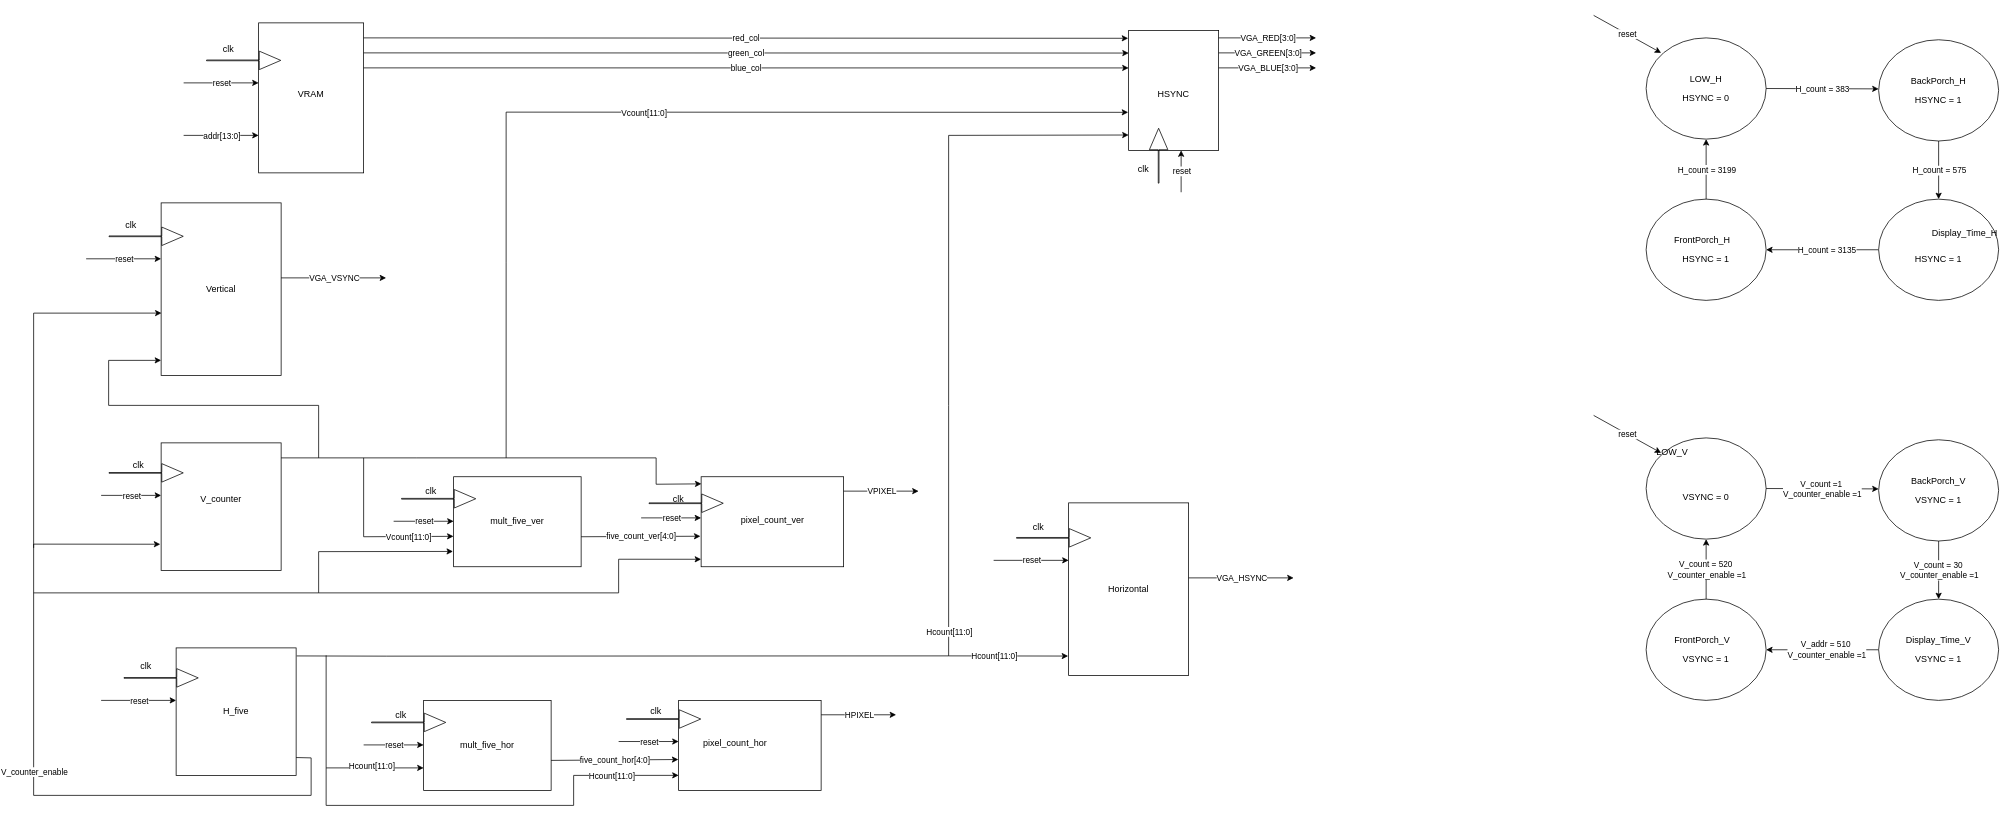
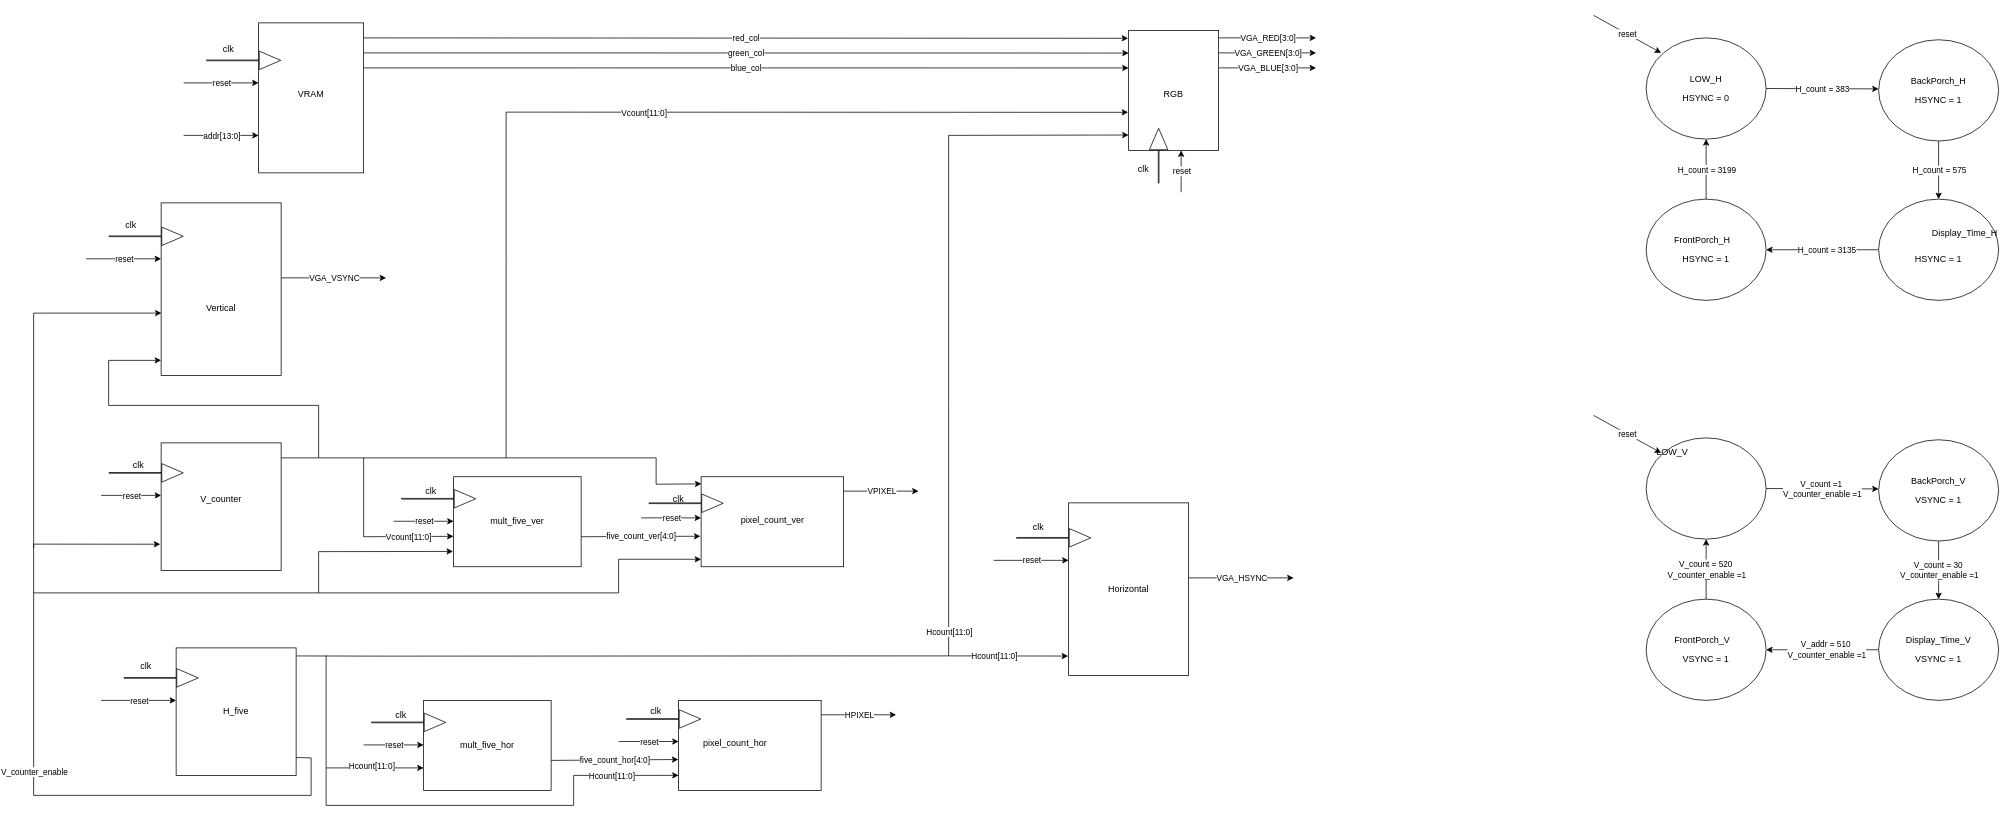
node "HSYNC": label "HSYNC" -> "RGB"
node "Vertical": moved (221, 289) -> (221, 308)
node "VSYNC = 0": removed
